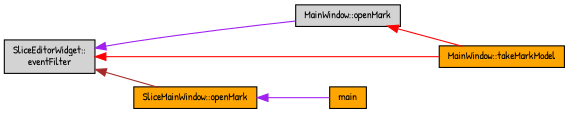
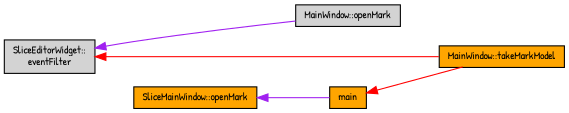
edge "MainWindow::takeMarkModel" -> "MainWindow::openMark": now "MainWindow::takeMarkModel" -> "main"
edge "SliceMainWindow::openMark" -> "SliceEditorWidget:: eventFilter": removed
